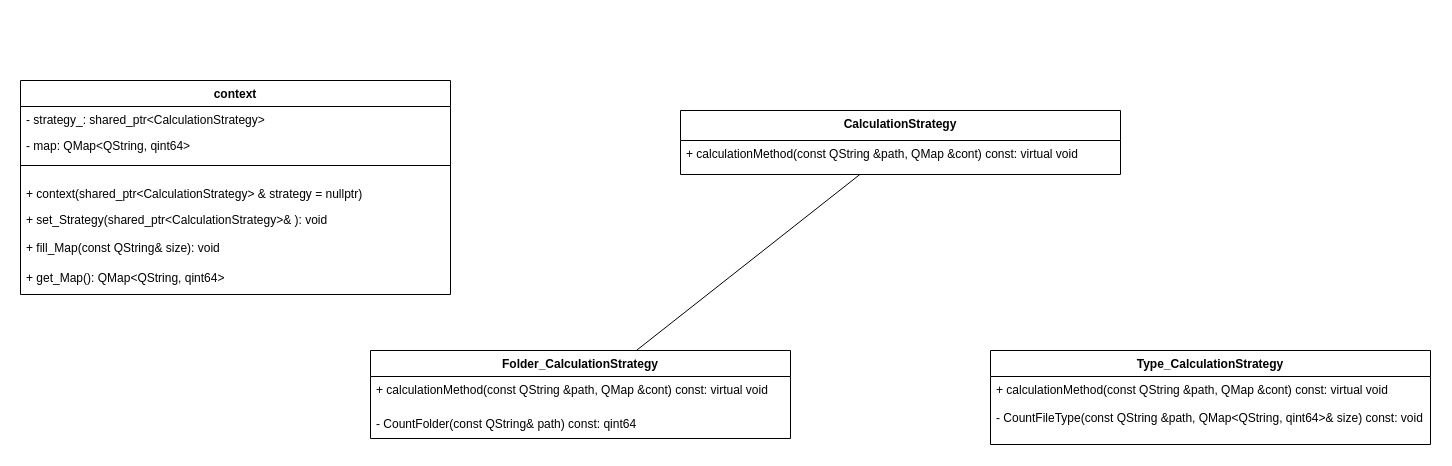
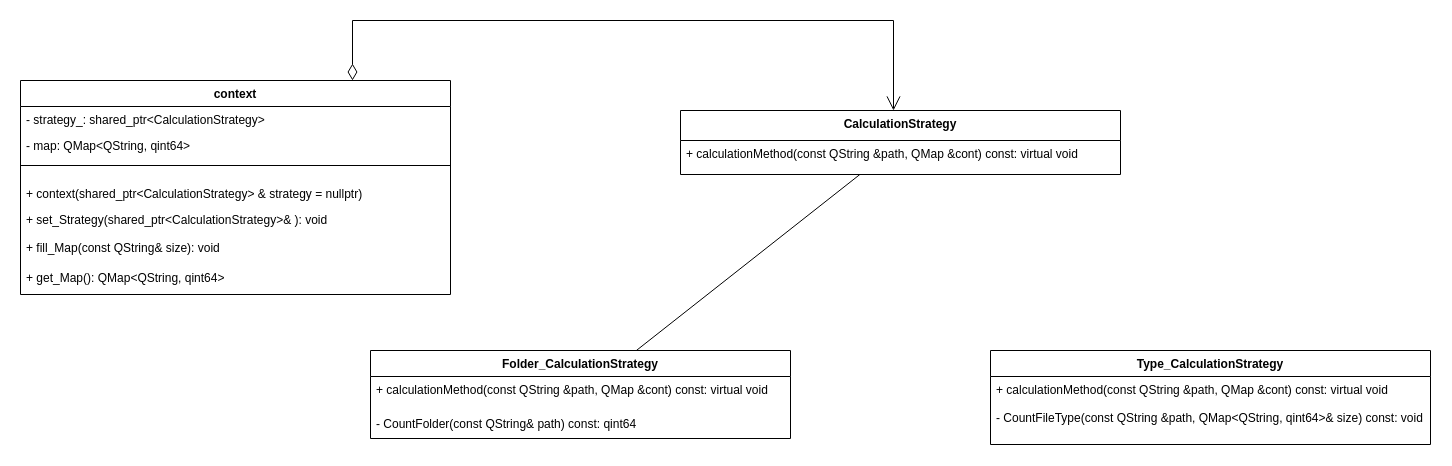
edge "CalculationStrategy" -- "context": added
